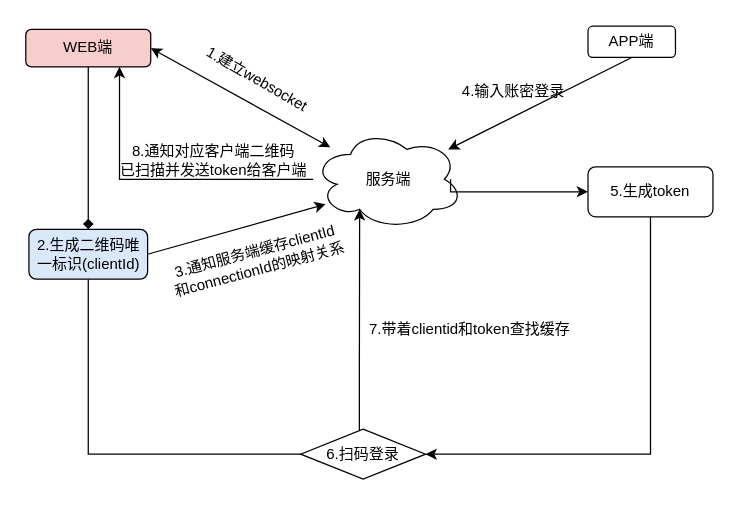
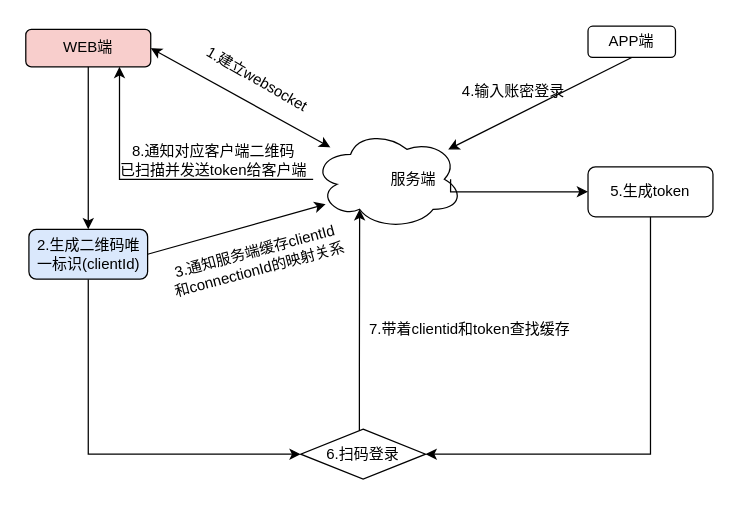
node "服务端": moved (388, 179) -> (413, 179)
edge "WEB端" -> "2.生成二维码唯一标识(clientId)": arrowhead diamond -> classic
edge "2.生成二维码唯一标识(clientId)" -- "6.扫码登录": arrowhead none -> classic
